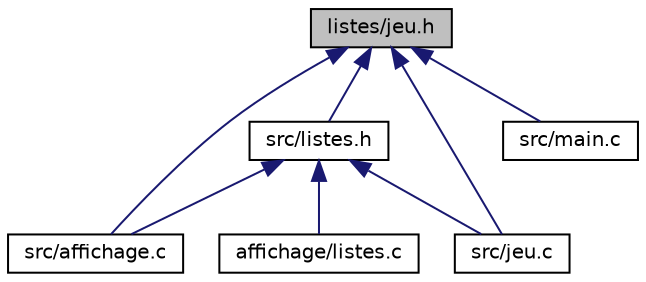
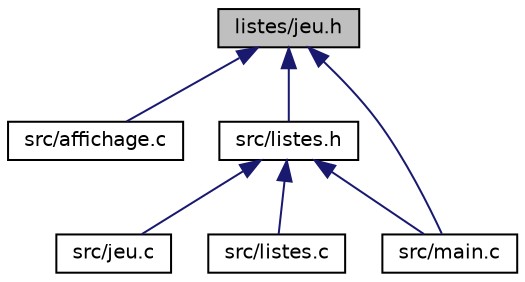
edge "src/jeu.c" -> "listes/jeu.h": removed
edge "src/affichage.c" -> "src/listes.h": now "src/main.c" -> "src/listes.h"
node "affichage/listes.c": label "affichage/listes.c" -> "src/listes.c"
